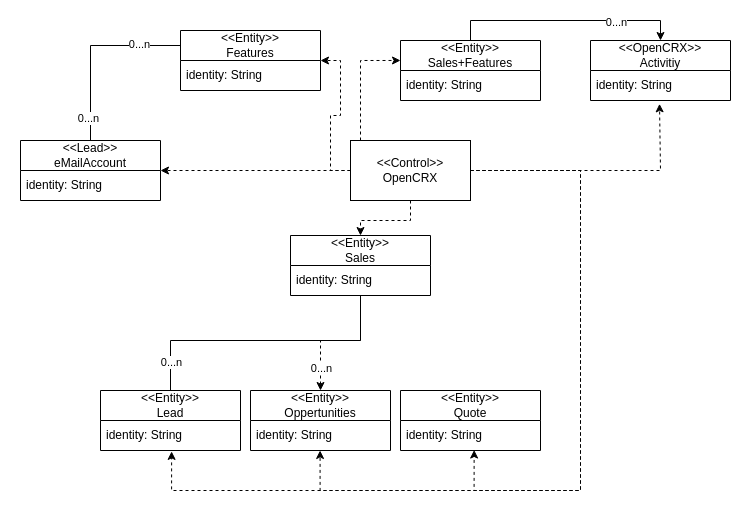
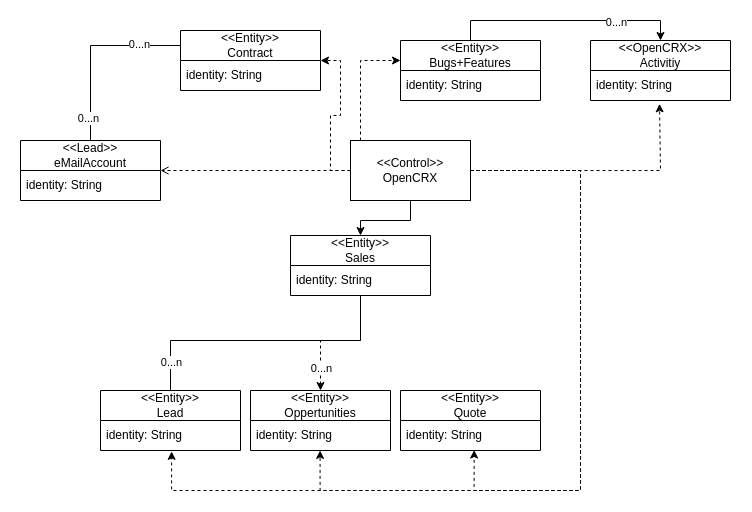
node "<<Entity>> Features": label "<<Entity>> Features" -> "<<Entity>> Contract"
node "<<Entity>> Sales+Features": label "<<Entity>> Sales+Features" -> "<<Entity>> Bugs+Features"
edge "<<Control>> OpenCRX" -> "<<Lead>> eMailAccount": arrowhead classic -> open
edge "<<Control>> OpenCRX" -> "<<Entity>> Sales": style dashed -> solid
